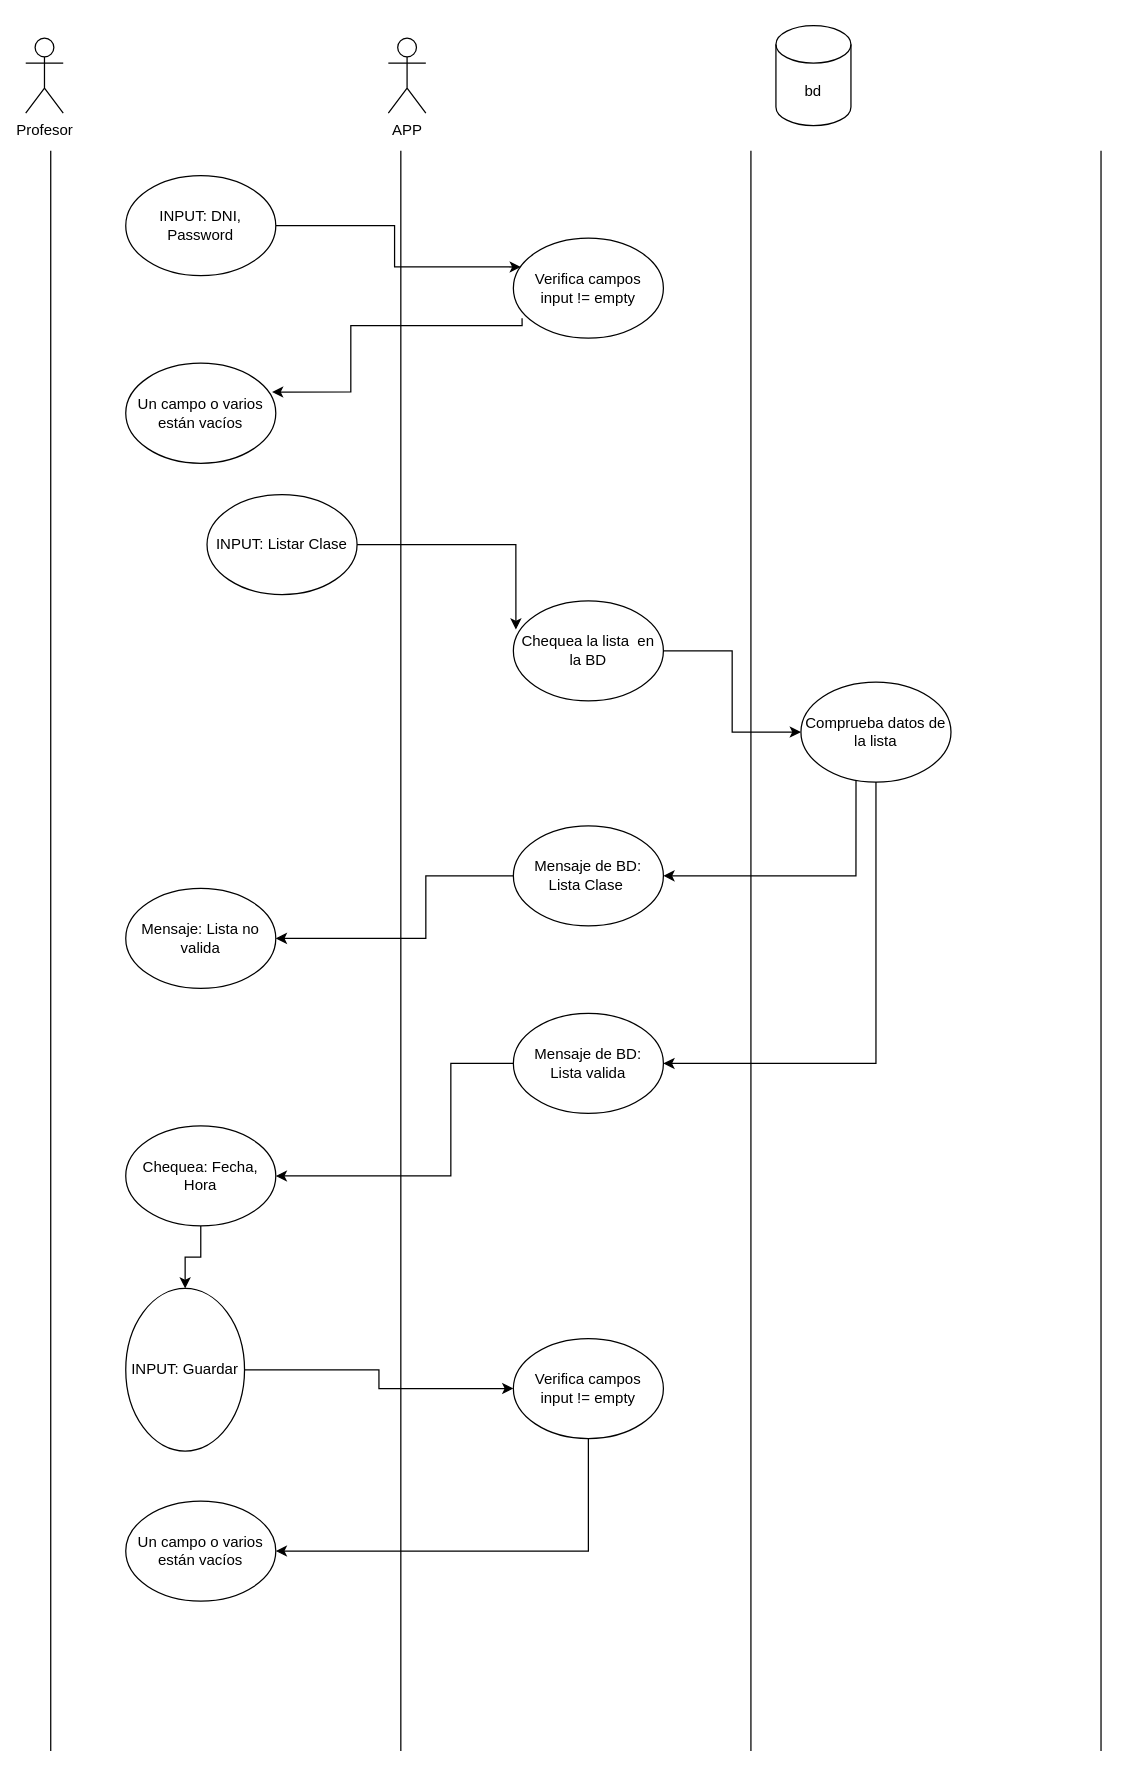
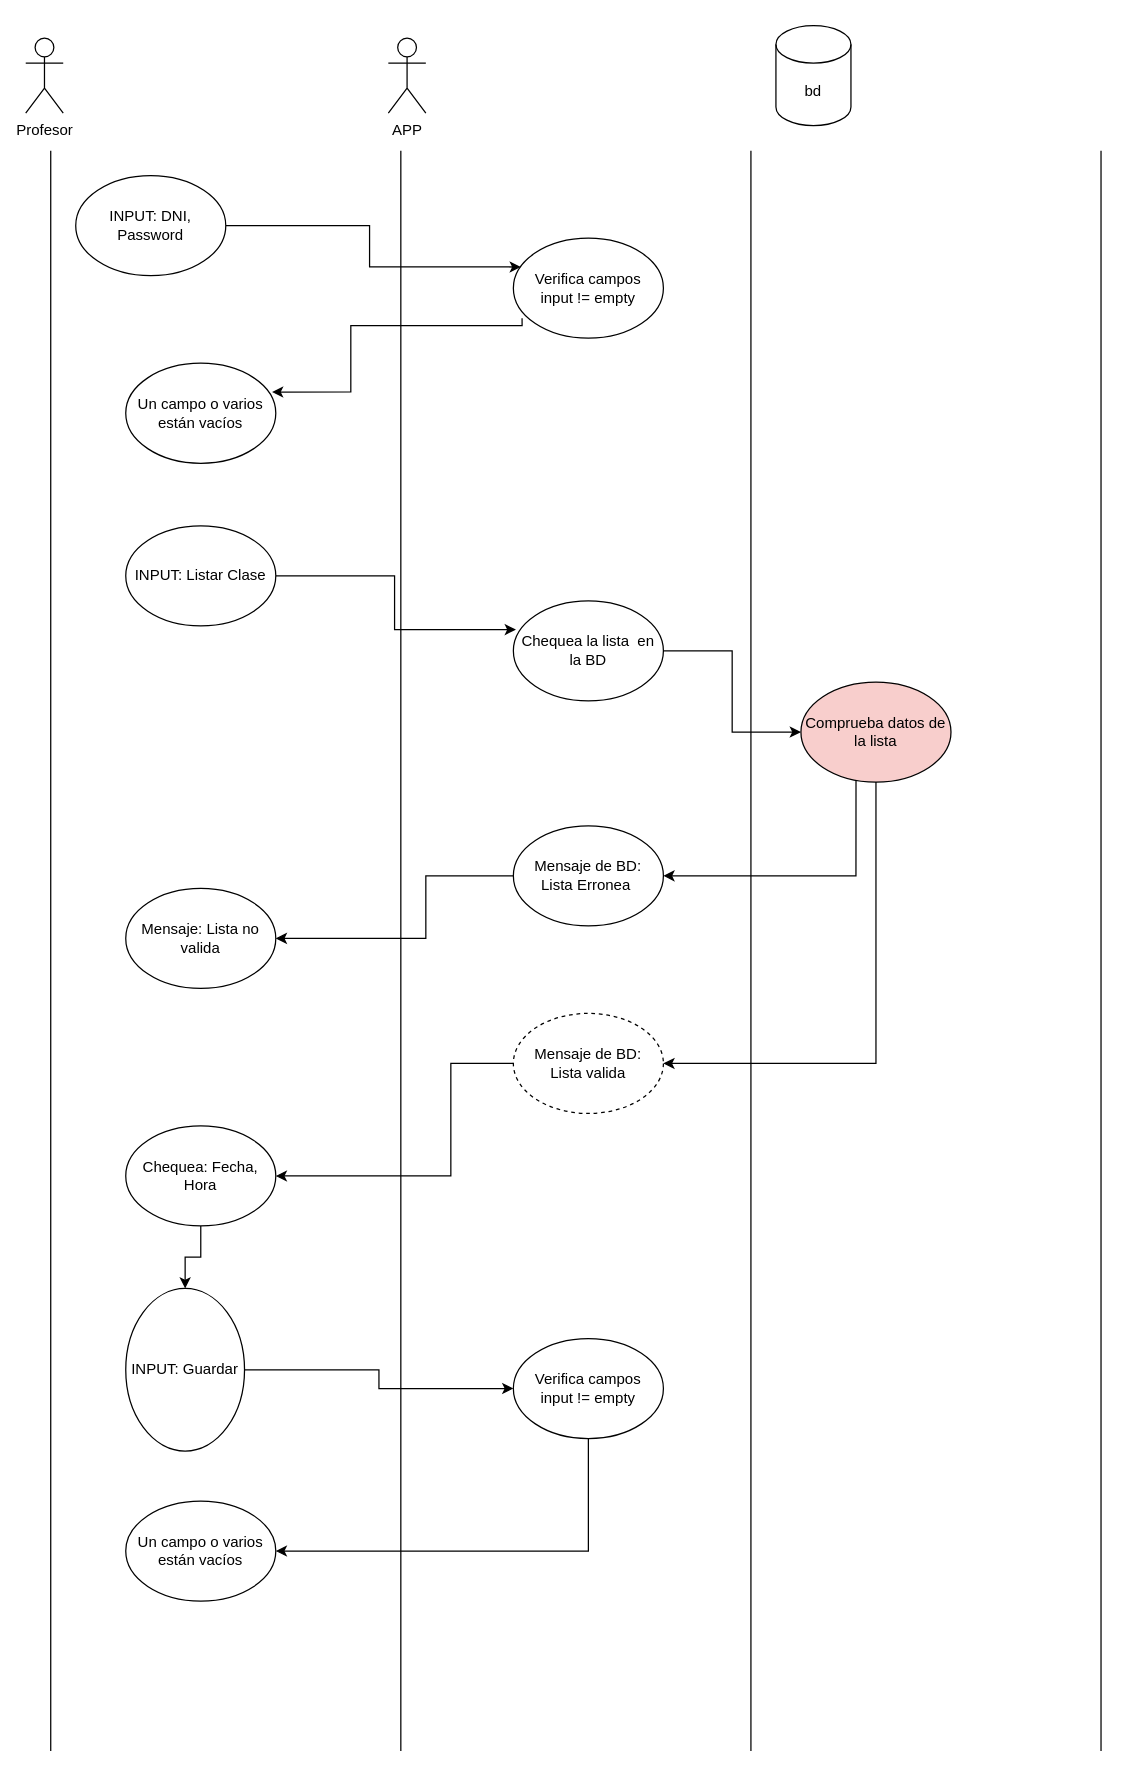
node "INPUT: DNI, Password": moved (201, 226) -> (151, 226)
node "INPUT: Listar Clase": moved (282, 544) -> (201, 576)
node "Comprueba datos de la lista": fillcolor #ffffff -> #f8cecc
node "Mensaje de BD: Lista Clase": label "Mensaje de BD: Lista Clase" -> "Mensaje de BD: Lista Erronea"
node "Mensaje de BD: Lista valida": style solid -> dashed
